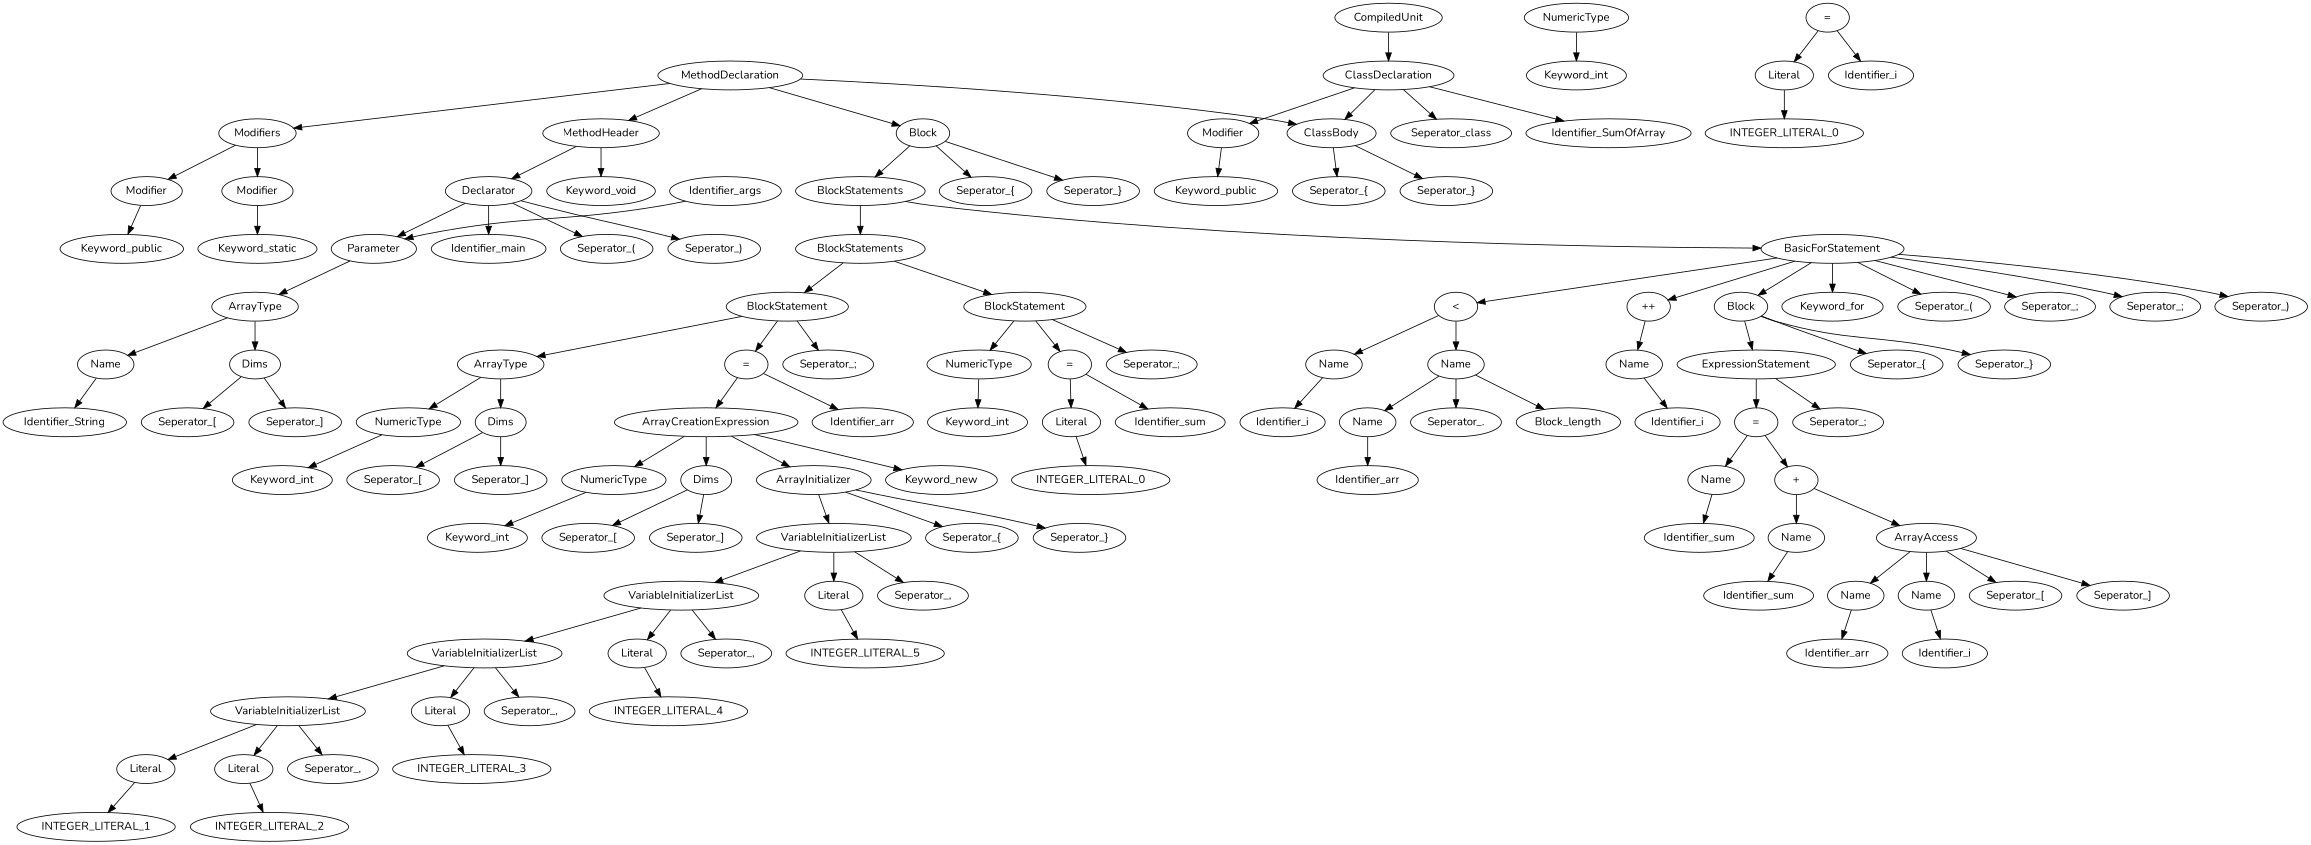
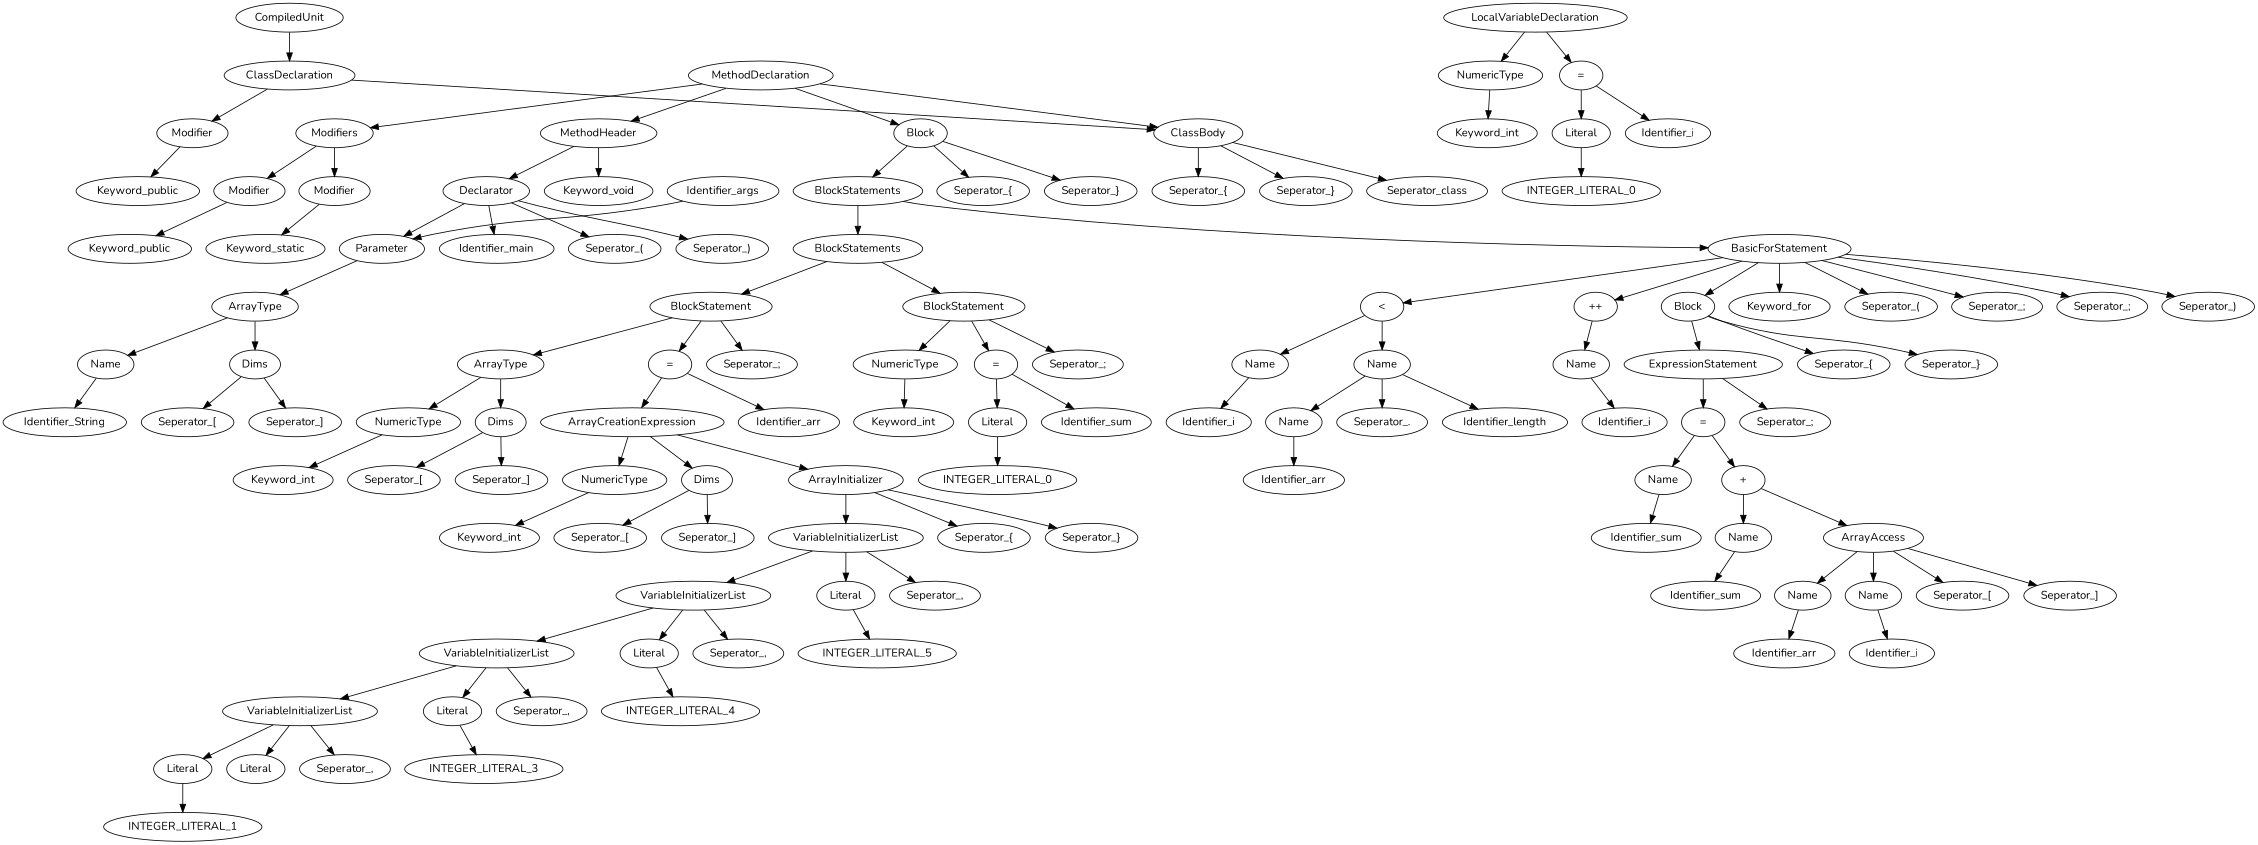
node "LocalVariableDeclaration": added
edge "ClassDeclaration" -> "Seperator_class": now "ClassBody" -> "Seperator_class"
node "Identifier_SumOfArray": removed
node "Block_length": label "Block_length" -> "Identifier_length"
node "Keyword_new": removed
node "INTEGER_LITERAL_2": removed
